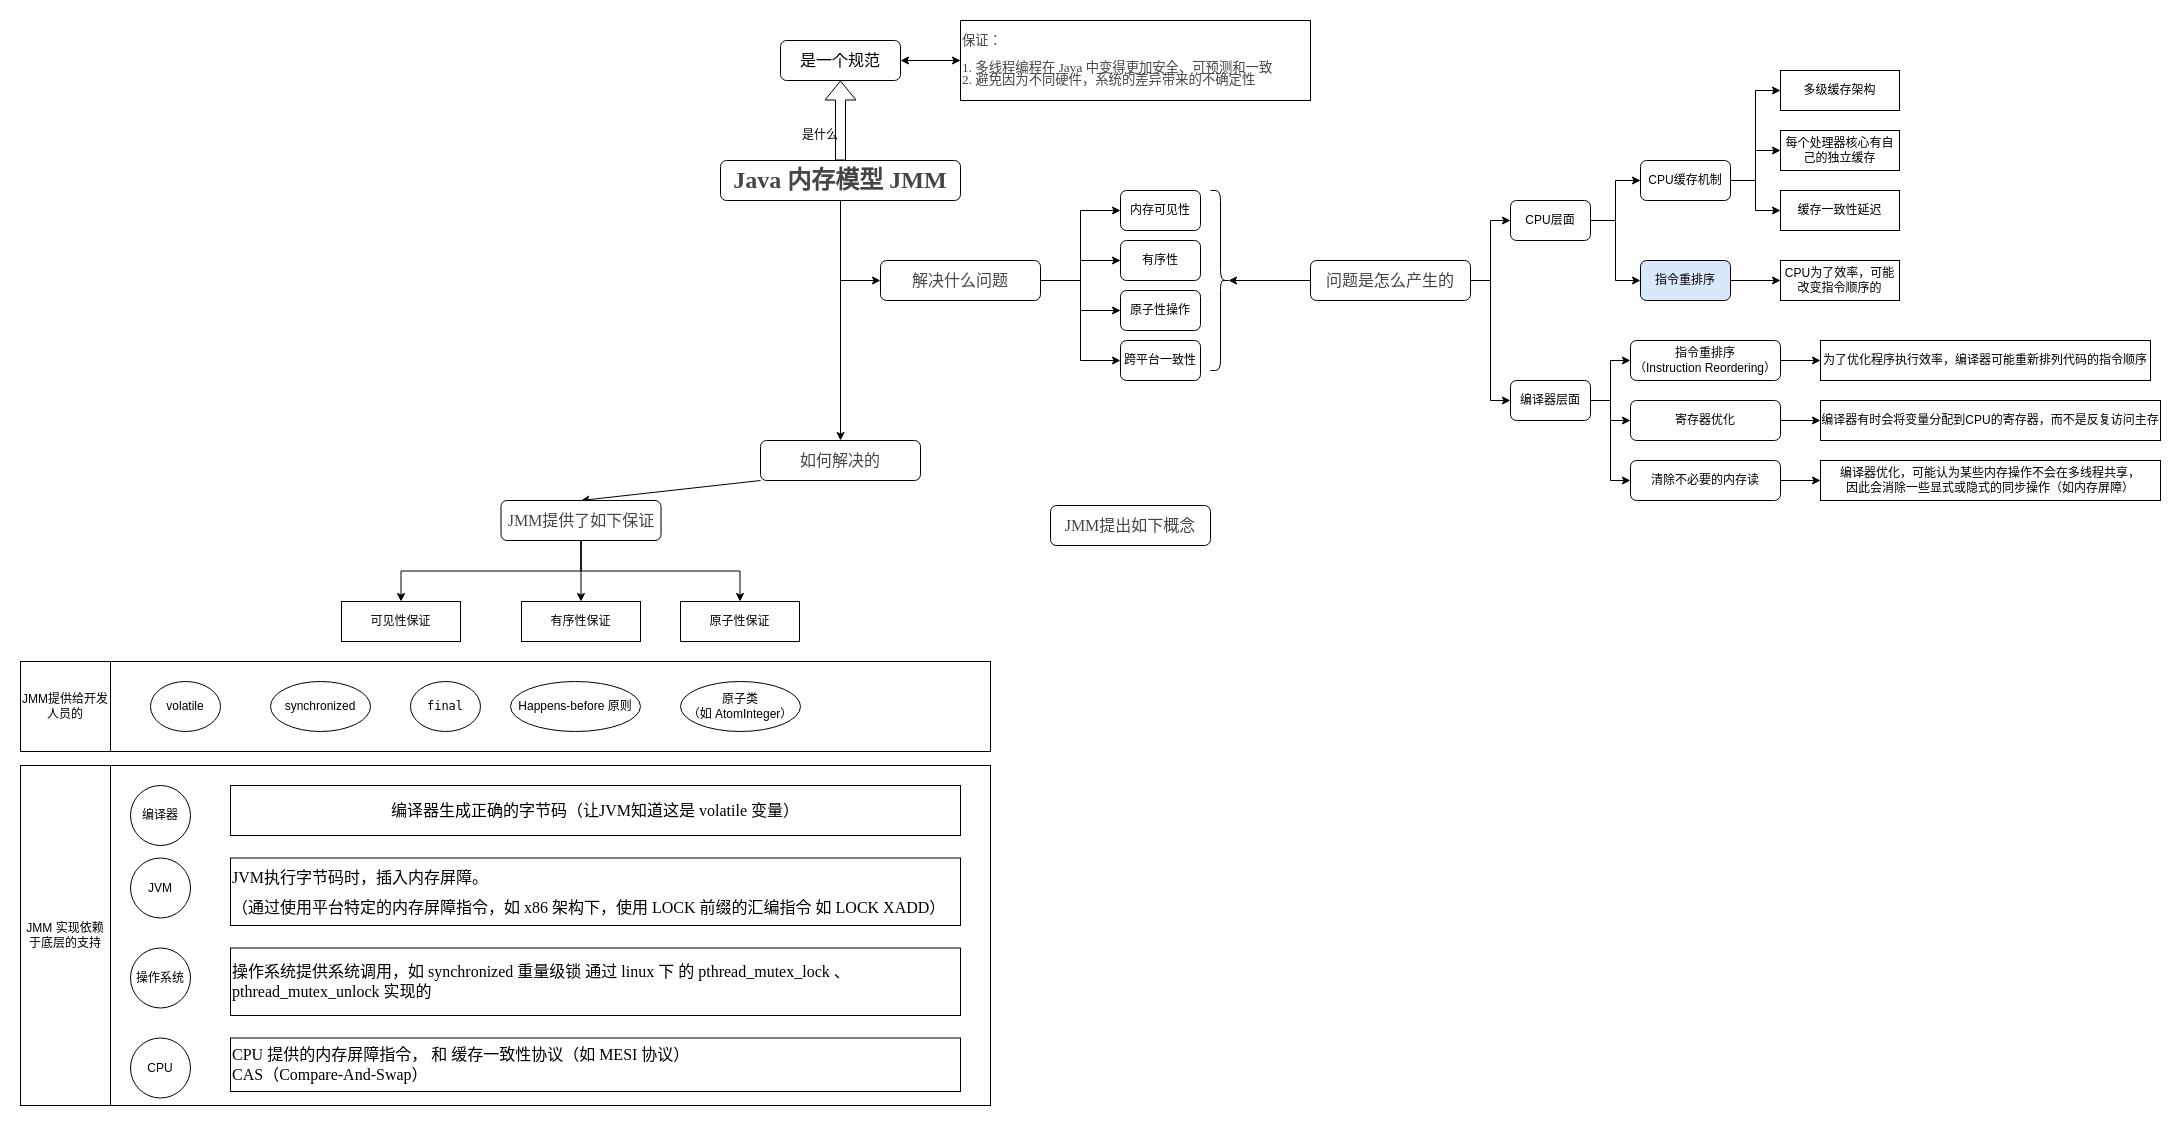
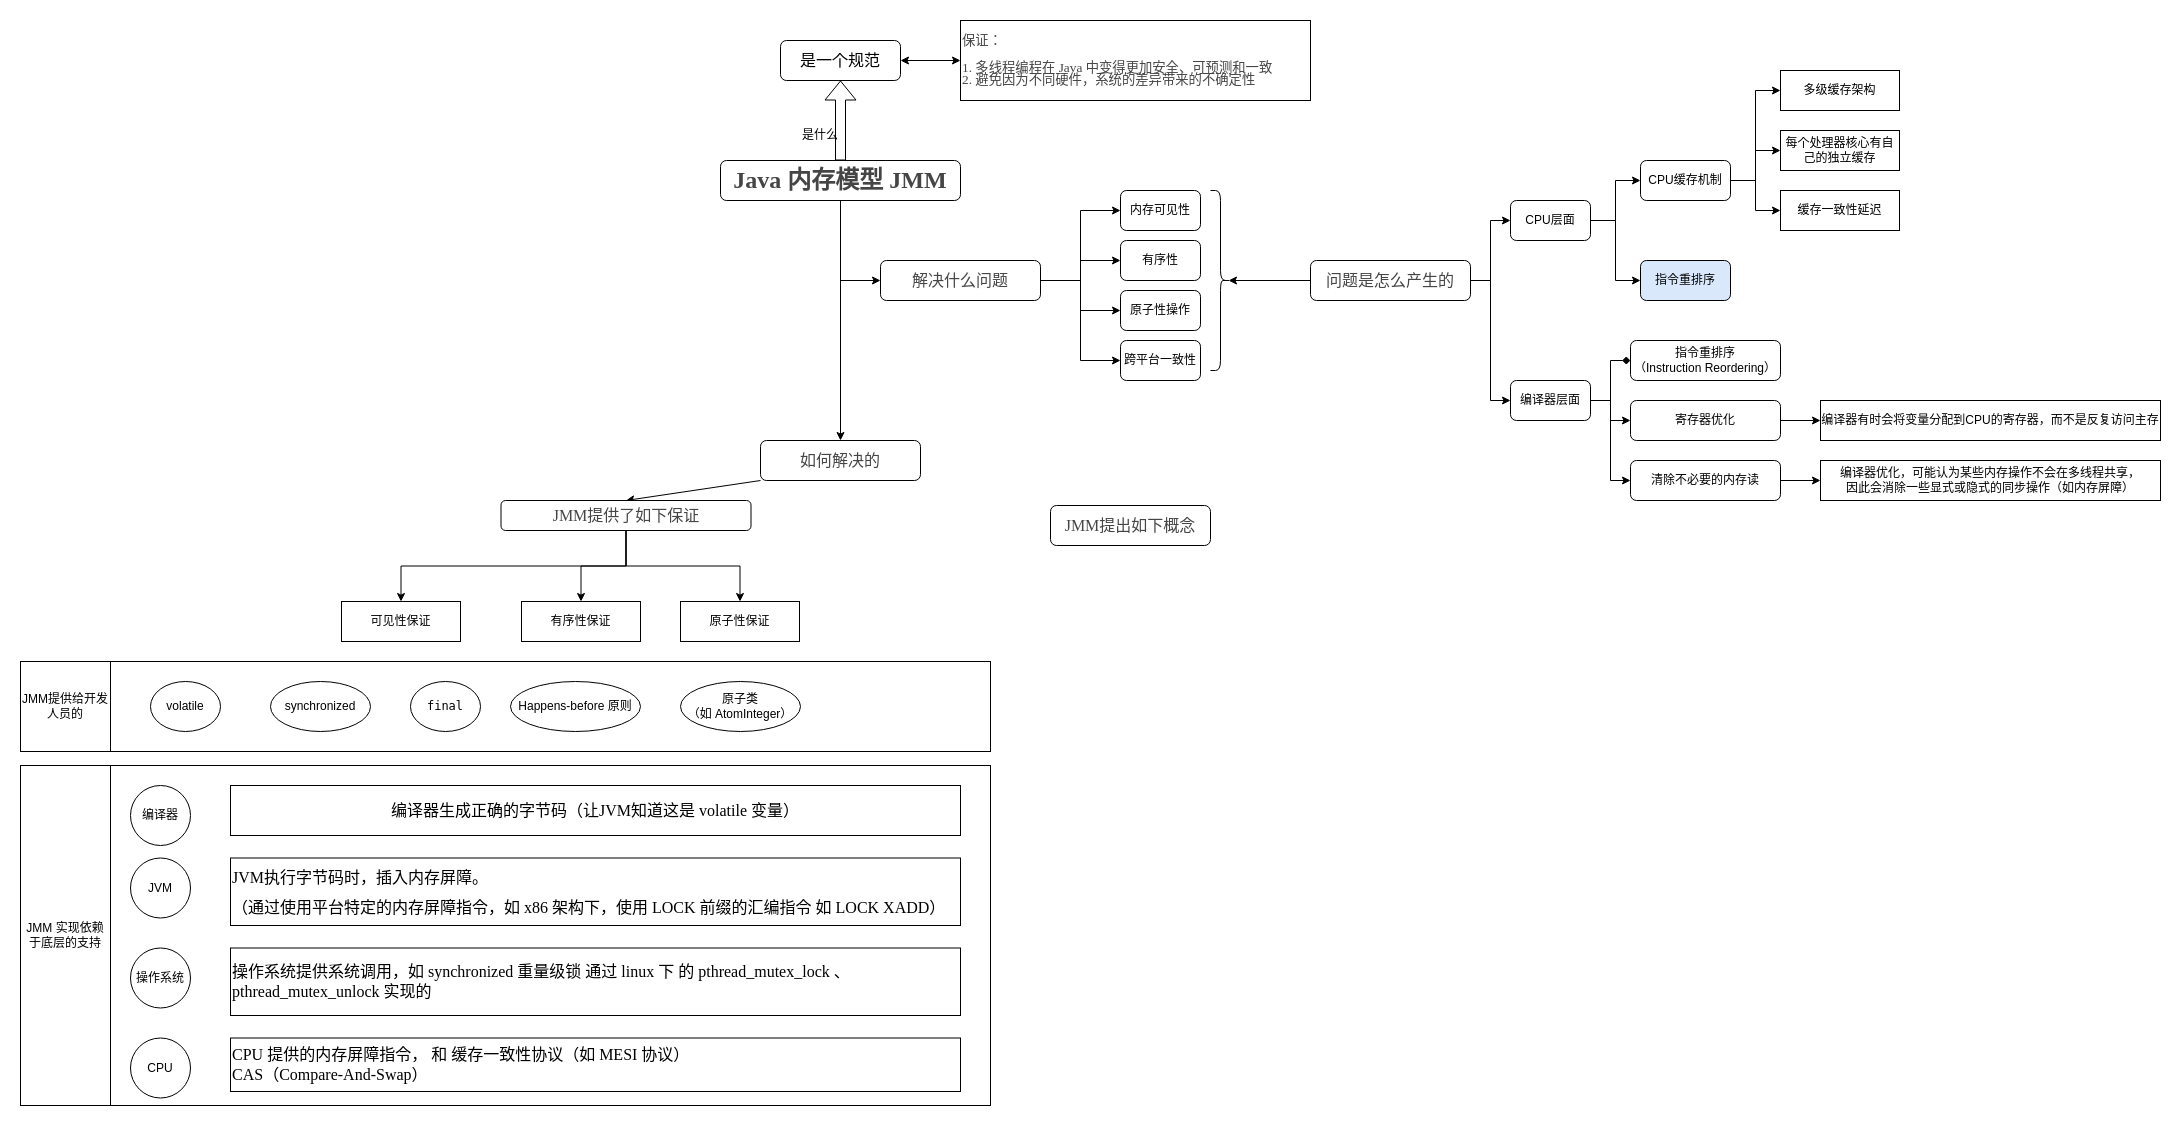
edge "指令重排序" -> "CPU为了效率，可能改变指令顺序的": removed
node "CPU为了效率，可能改变指令顺序的": removed
edge "编译器层面" -> "指令重排序 （Instruction Reordering）": arrowhead classic -> diamond
edge "指令重排序 （Instruction Reordering）" -> "为了优化程序执行效率，编译器可能重新排列代码的指令顺序": removed
node "为了优化程序执行效率，编译器可能重新排列代码的指令顺序": removed
node "JMM提供了如下保证": size 160x40 -> 250x30
